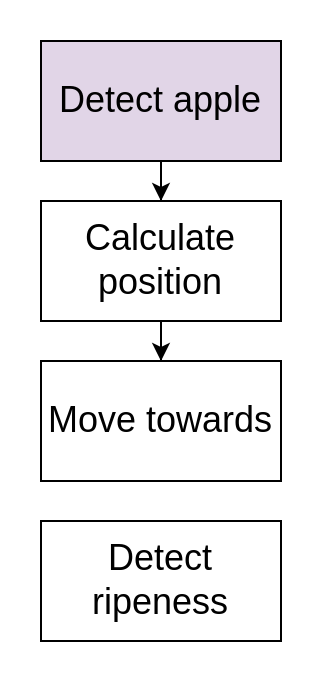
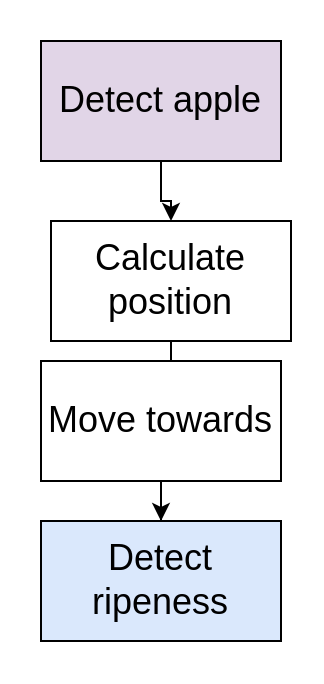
node "Calculate position": moved (161, 261) -> (171, 281)
edge "Move towards" -> "Detect ripeness": added
node "Detect ripeness": fillcolor #ffffff -> #dae8fc
